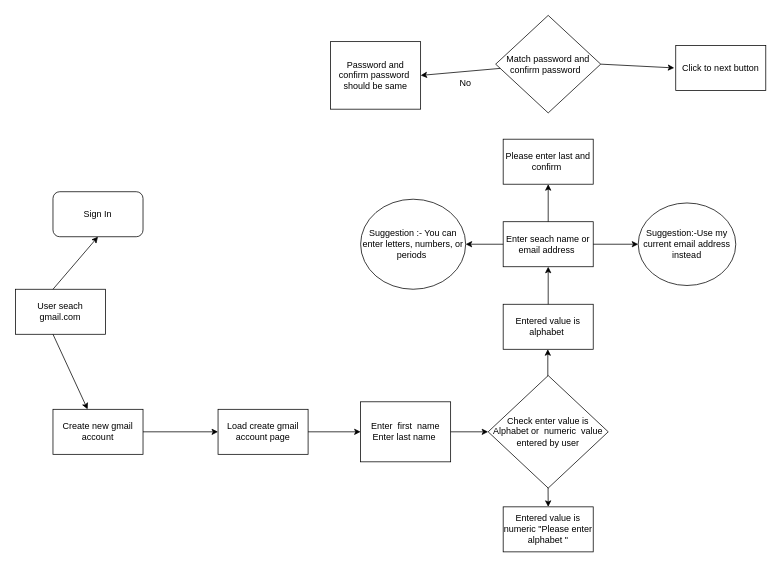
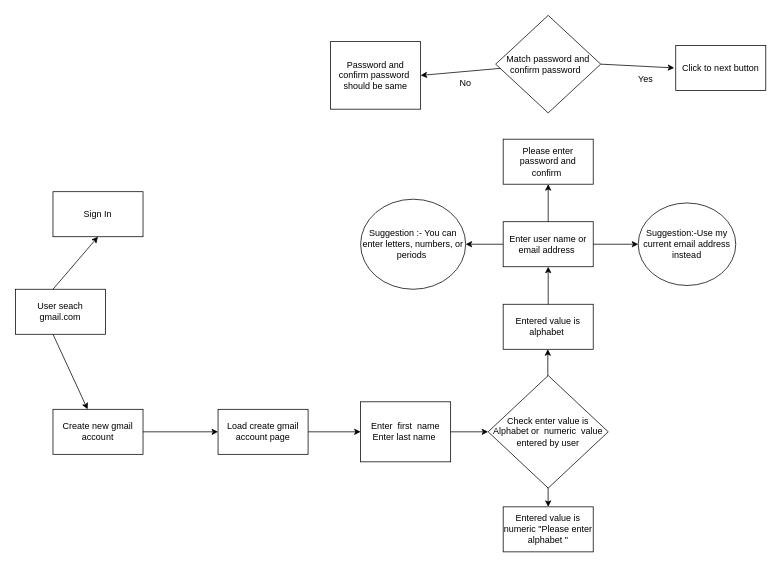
node "Yes": added
node "Please enter last and confirm": label "Please enter last and confirm" -> "Please enter password and confirm"
node "Sign In": shape rounded rectangle -> rectangle
node "Enter seach name or email address": label "Enter seach name or email address" -> "Enter user name or email address"
